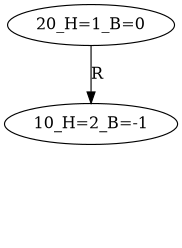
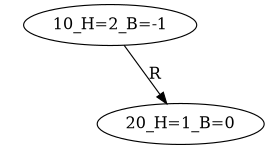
edge "20_H=1_B=0" -> "10_H=2_B=-1": reversed
